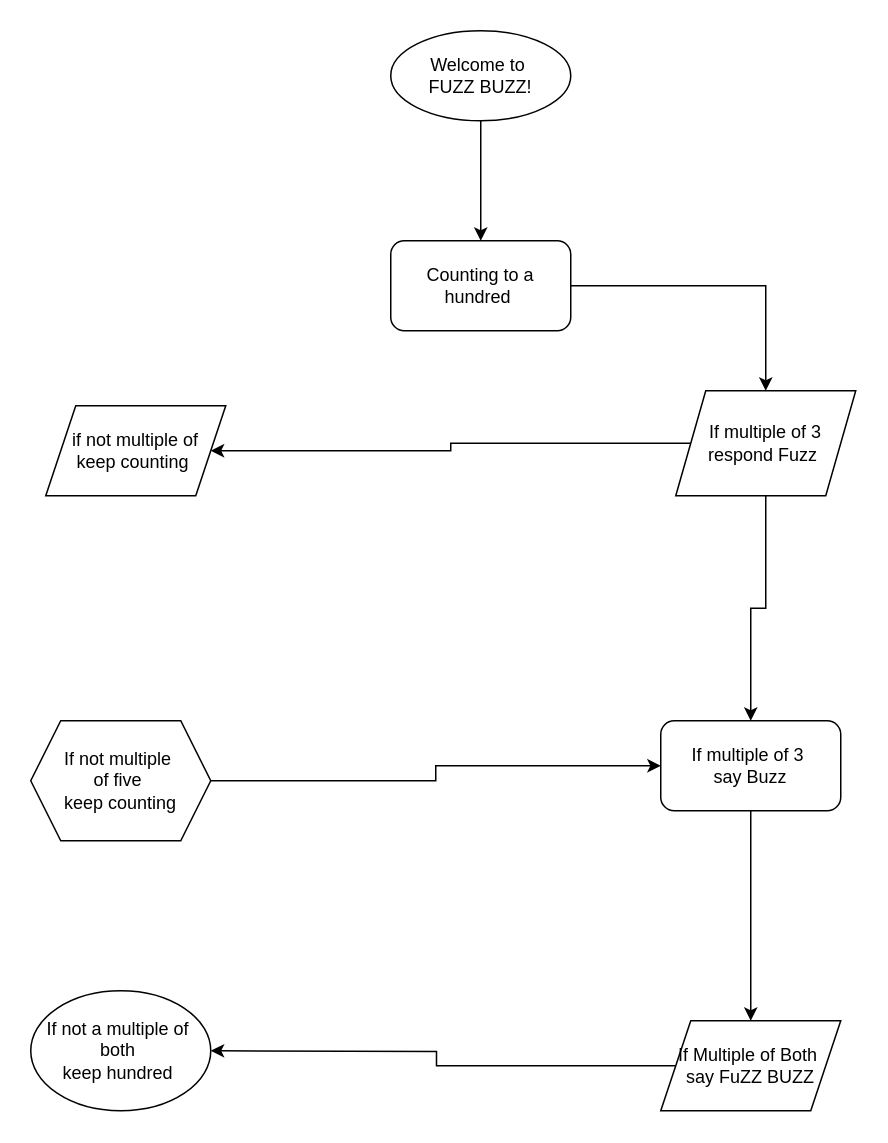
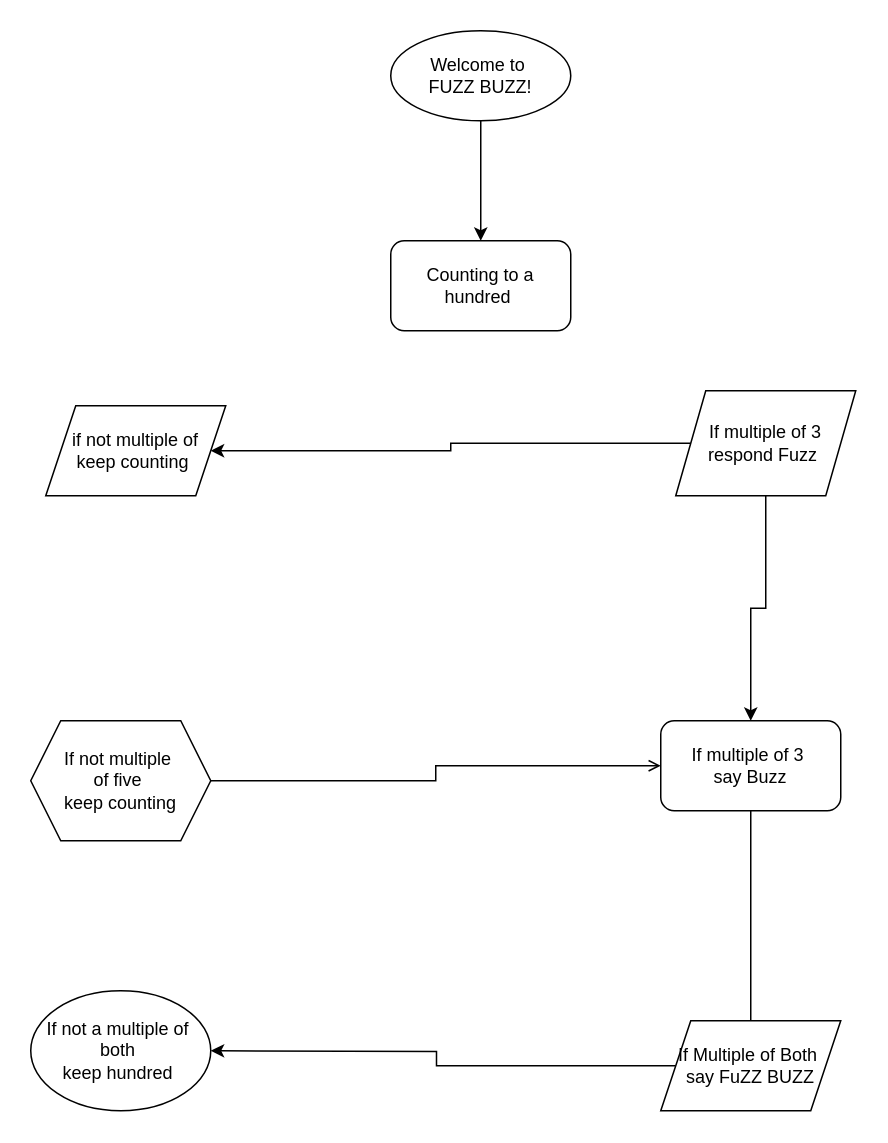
edge "Counting to a hundred" -> "If multiple of 3 respond Fuzz": removed
edge "If not multiple of five keep counting" -> "If multiple of 3 say Buzz": arrowhead classic -> open
edge "If multiple of 3 say Buzz" -> "If Multiple of Both say FuZZ BUZZ": arrowhead classic -> none
